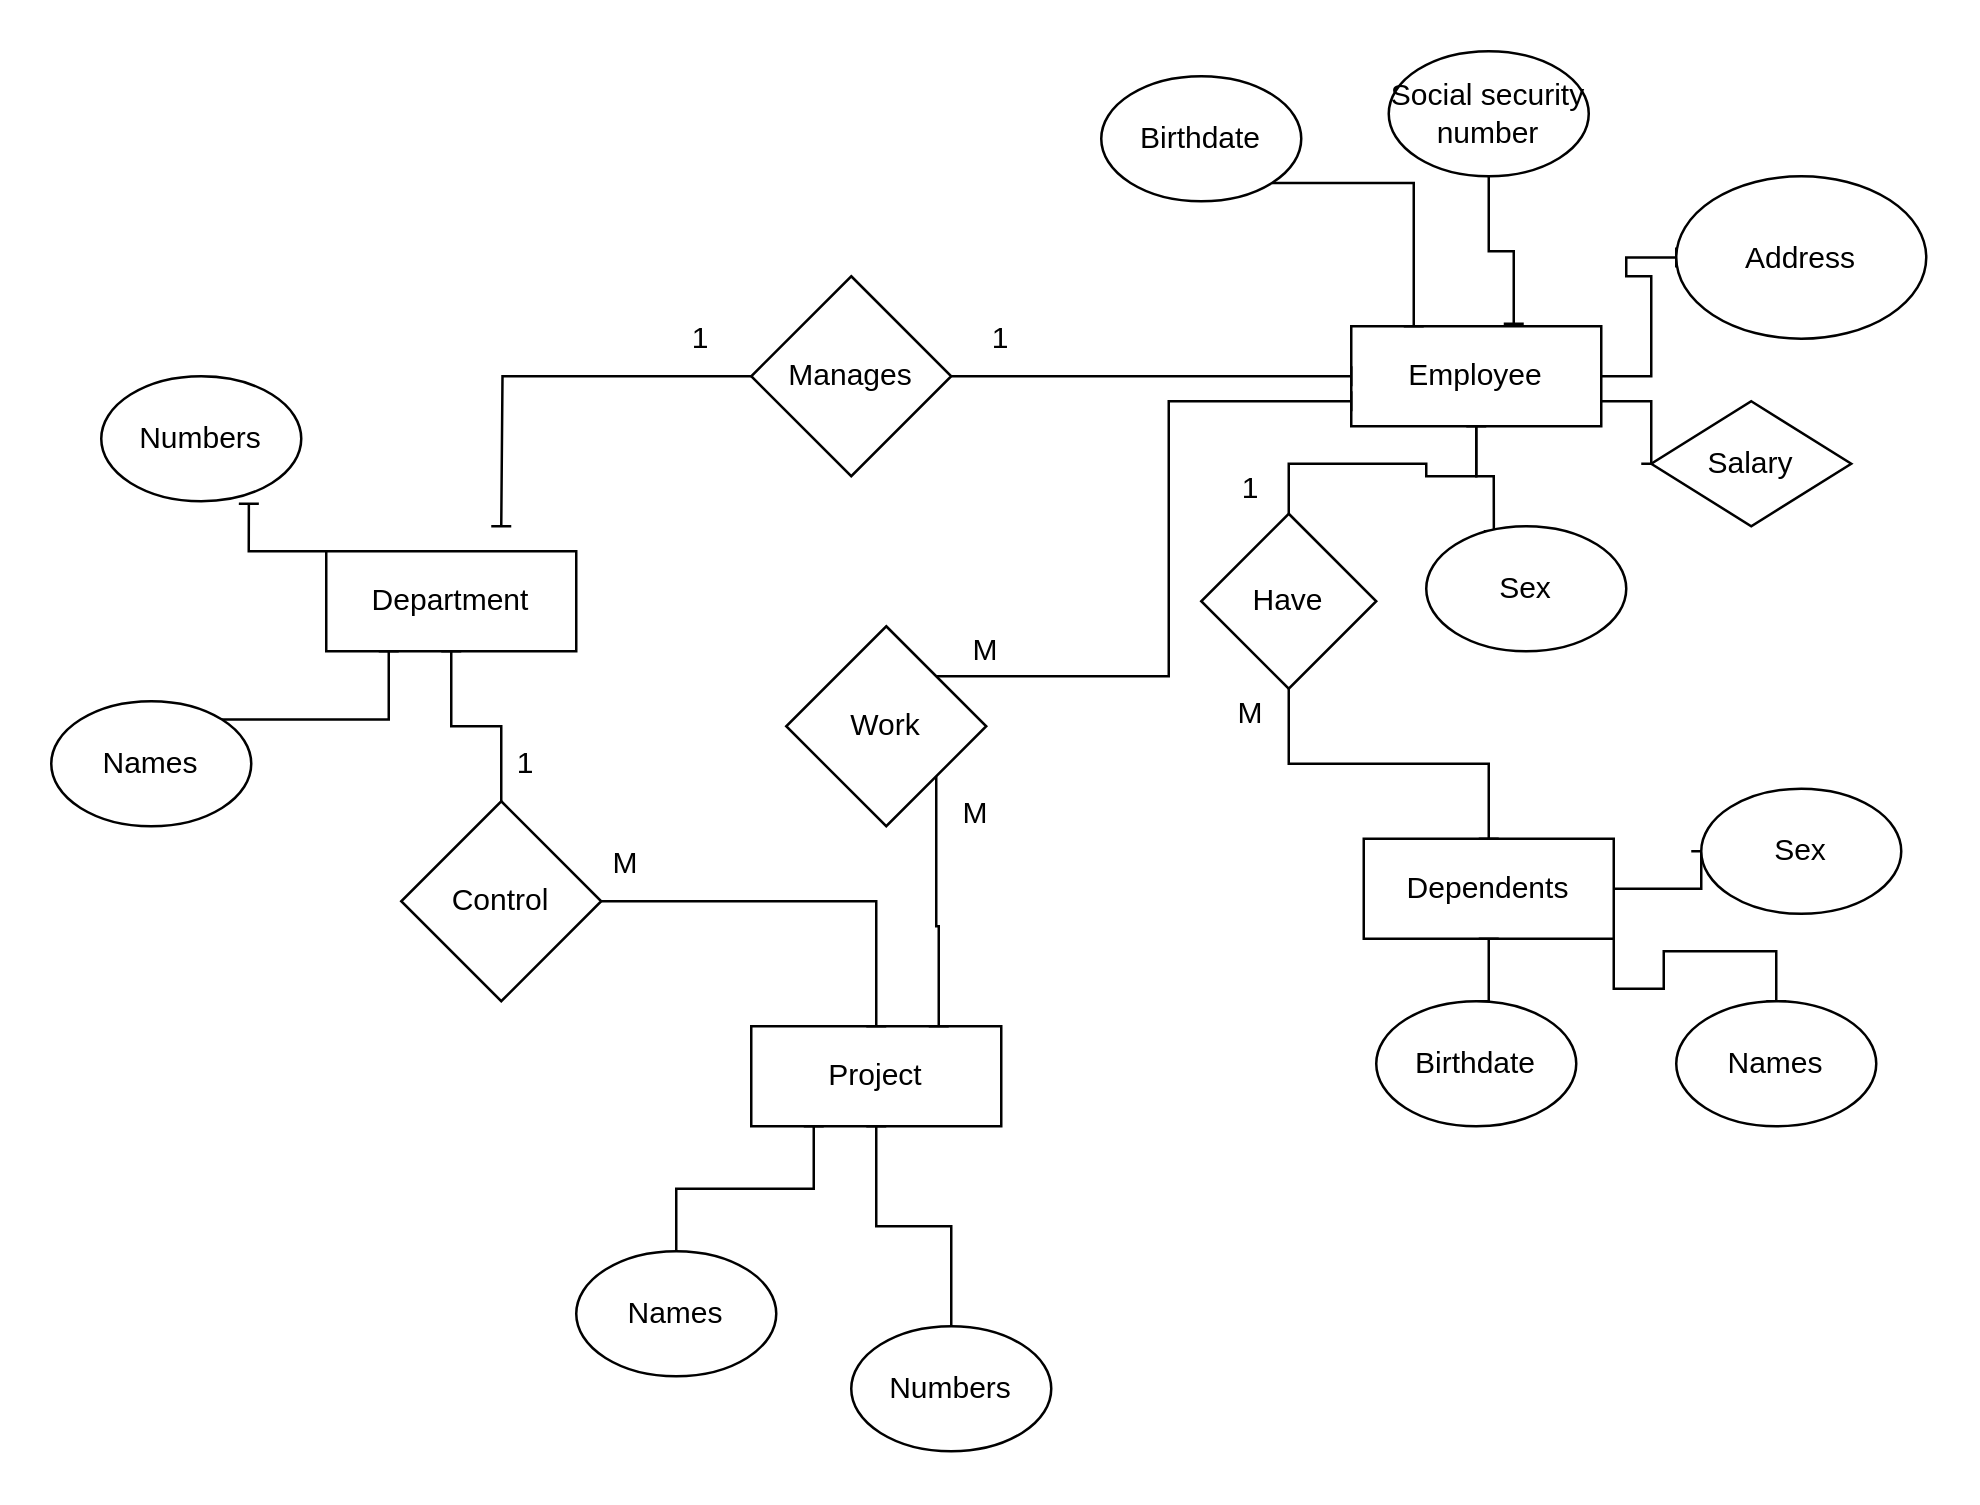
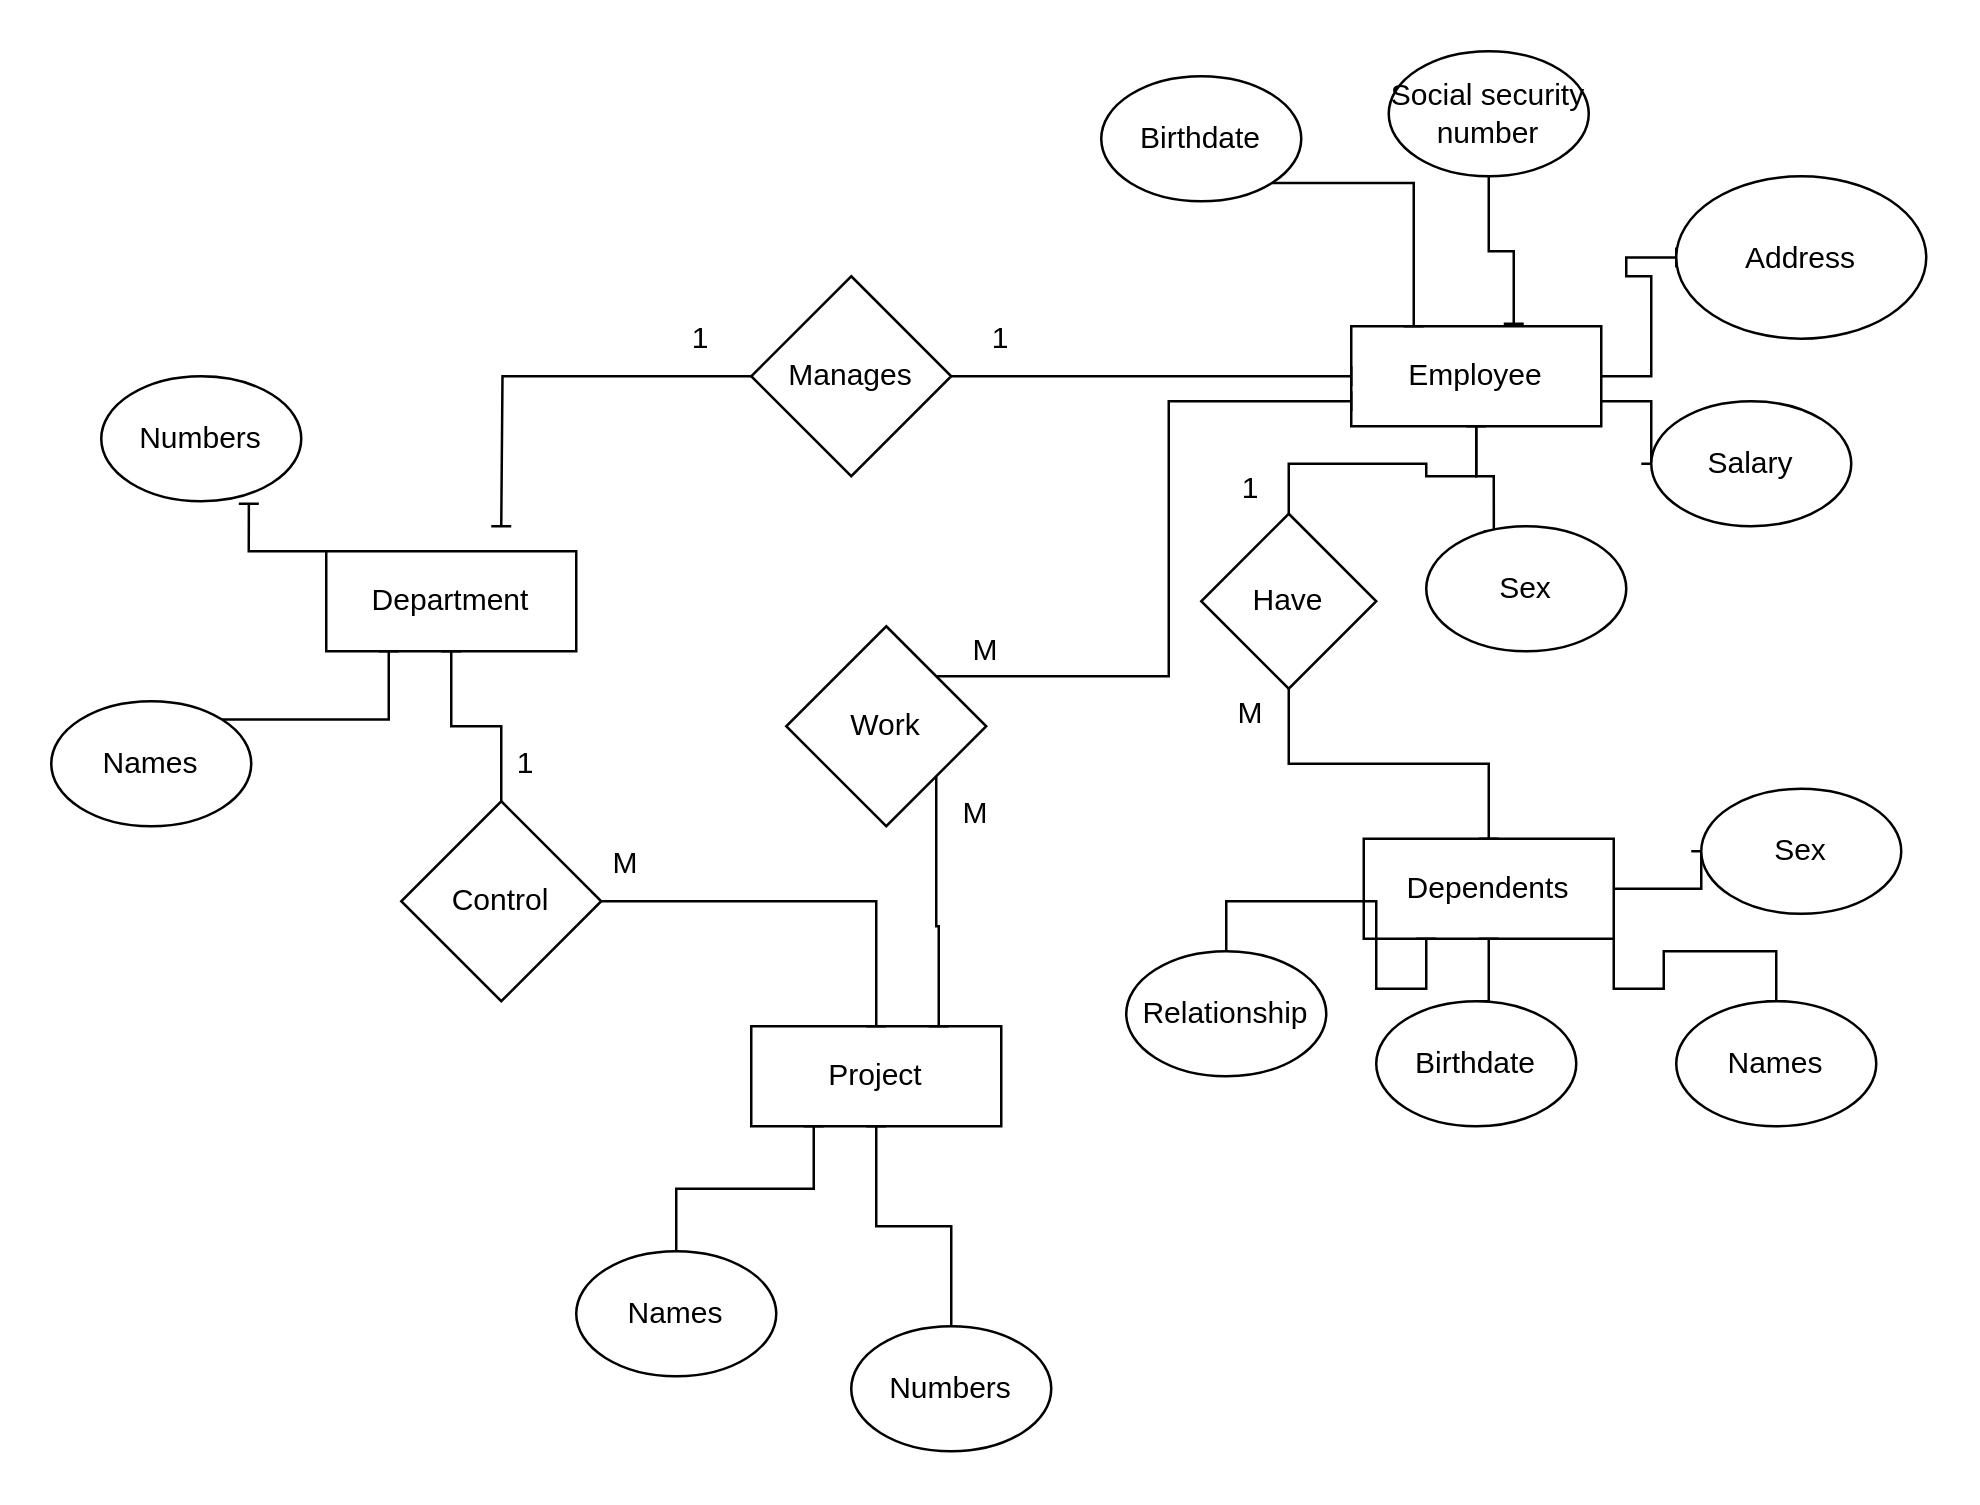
node "Salary": shape diamond -> ellipse
edge "Relationship" -> "Dependents": added
node "Relationship": added
